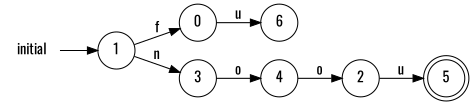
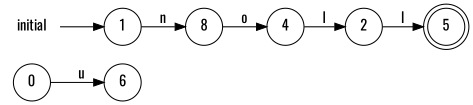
edge "1" -> "0": removed, label "f"
edge "4" -> "2": label "o" -> "l"
edge "2" -> "5": label "u" -> "l"
node "3": label "3" -> "8"
